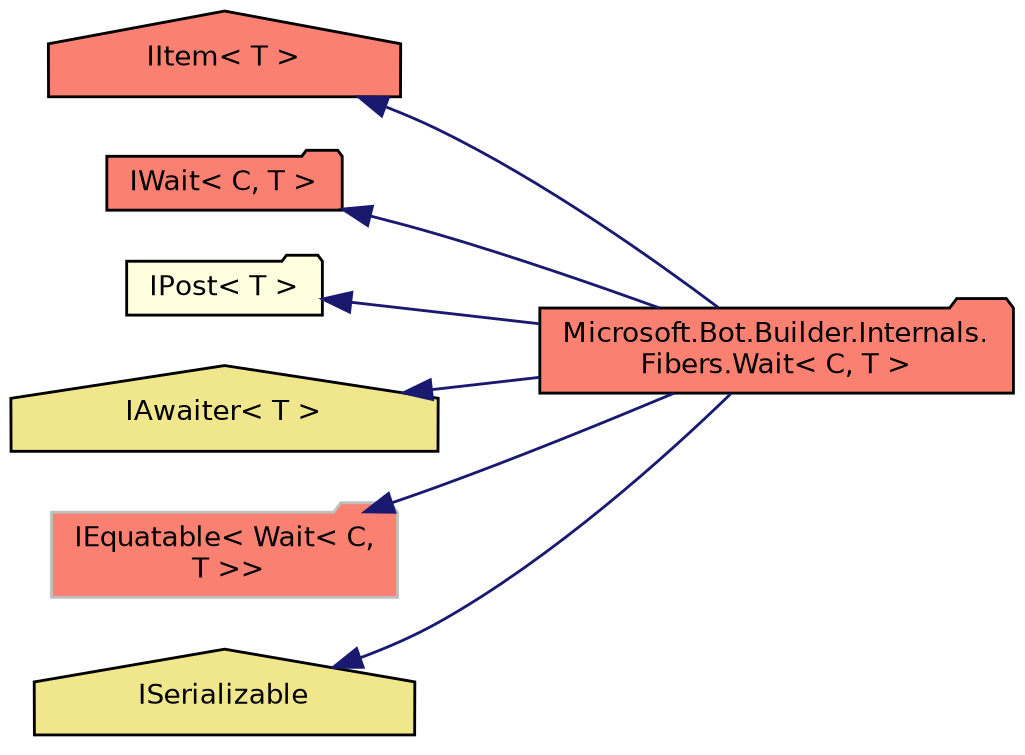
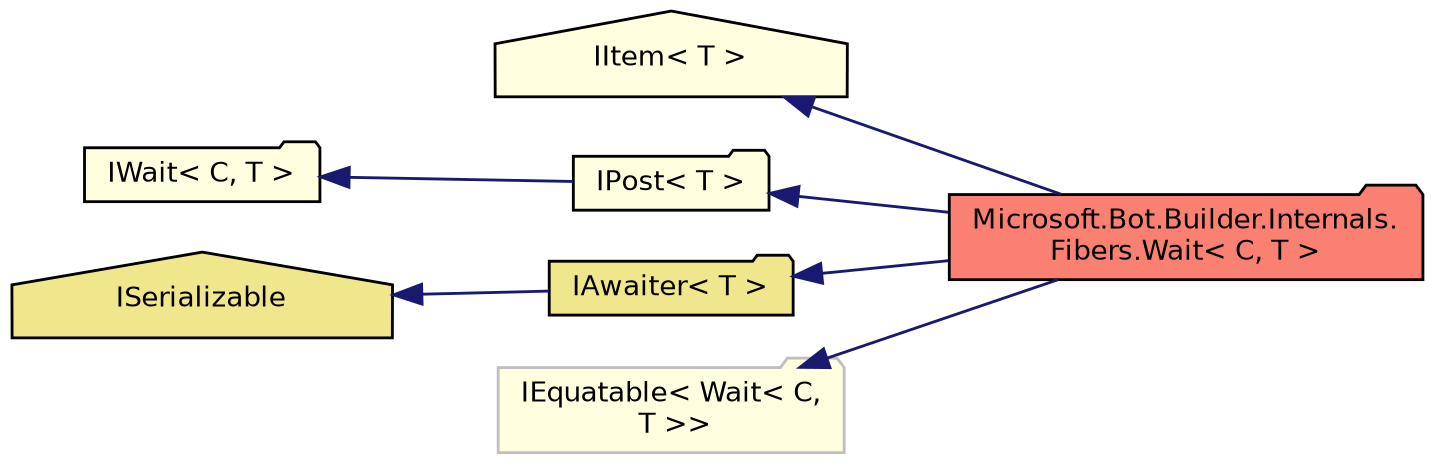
node "IItem< T >": fillcolor salmon -> lightyellow
node "IWait< C, T >": fillcolor salmon -> lightyellow
edge "Microsoft.Bot.Builder.Internals. Fibers.Wait< C, T >" -> "IWait< C, T >": now "IPost< T >" -> "IWait< C, T >"
node "IAwaiter< T >": shape house -> folder
edge "Microsoft.Bot.Builder.Internals. Fibers.Wait< C, T >" -> "ISerializable": now "IAwaiter< T >" -> "ISerializable"
node "IEquatable< Wait< C, T >>": fillcolor salmon -> lightyellow
